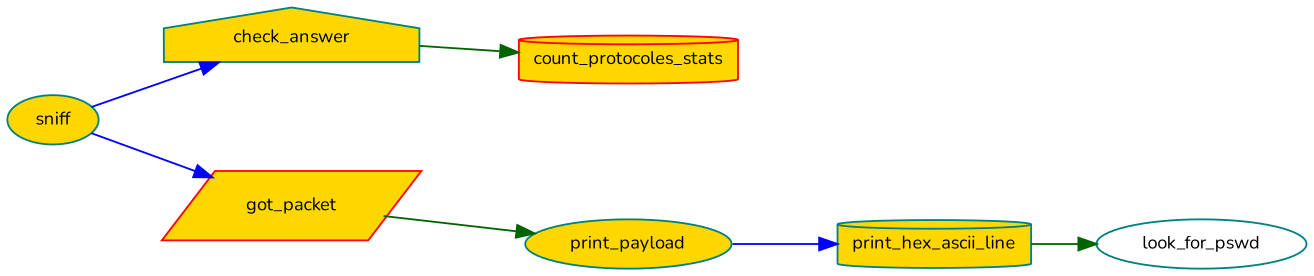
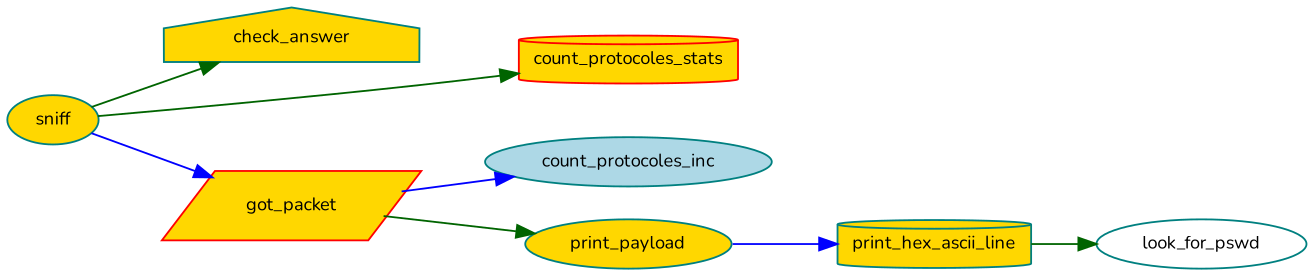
edge "check_answer" -> "count_protocoles_stats": now "sniff" -> "count_protocoles_stats"
edge "sniff" -> "check_answer": color blue -> darkgreen
node "count_protocoles_inc": added
